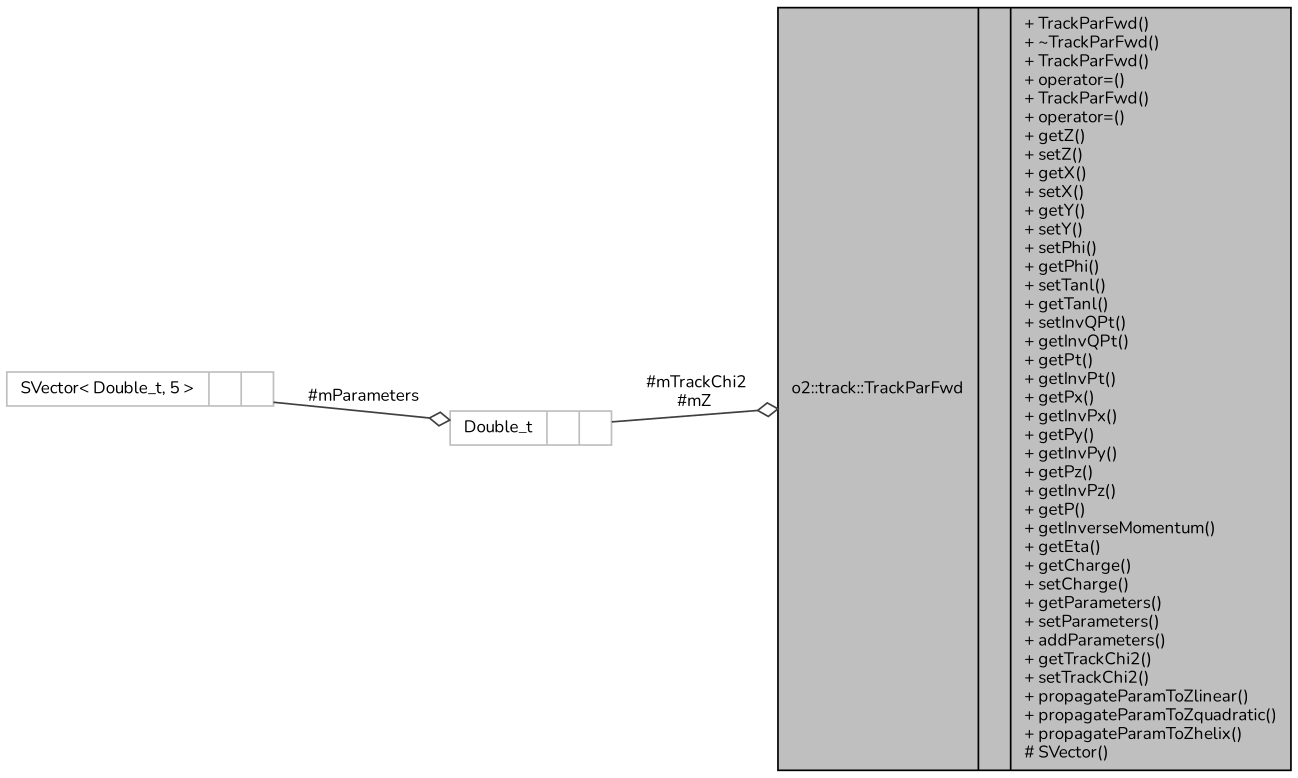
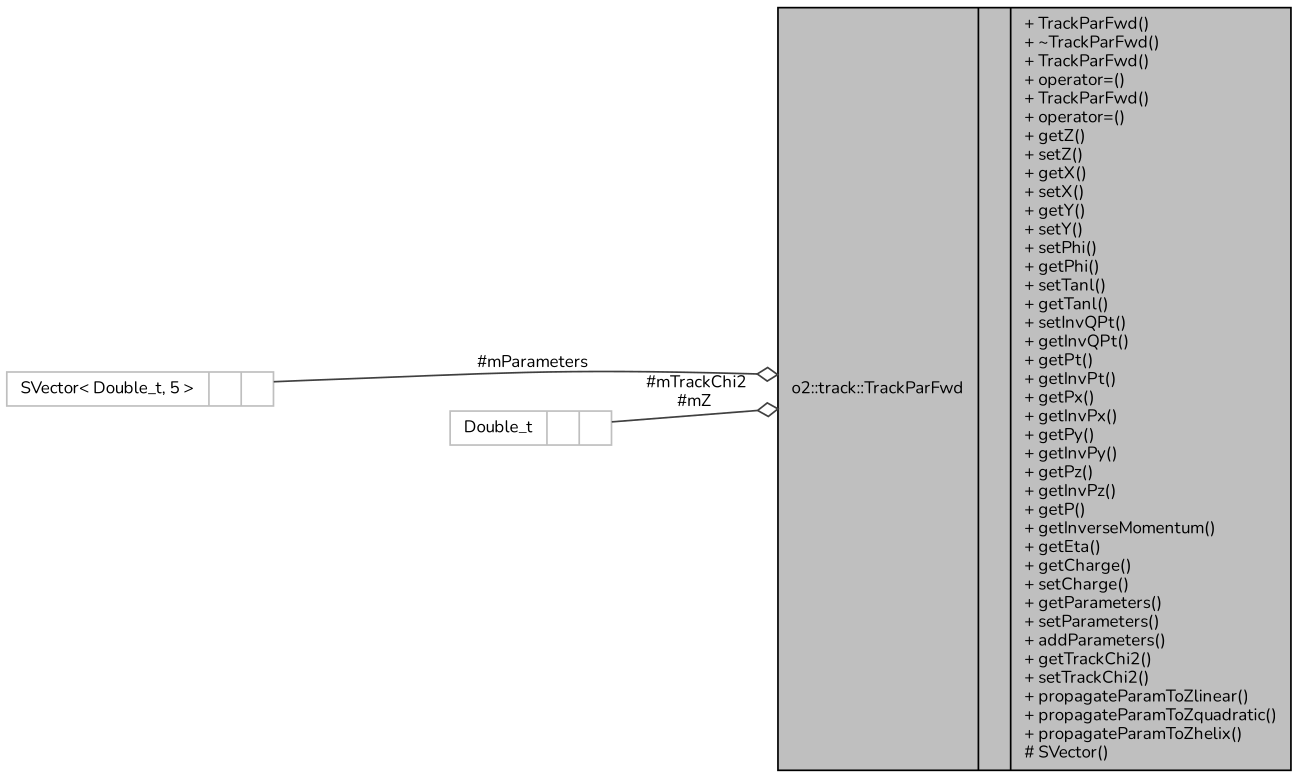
edge "SVector< Double_t, 5 >" -> "Double_t": now "SVector< Double_t, 5 >" -> "o2::track::TrackParFwd"
